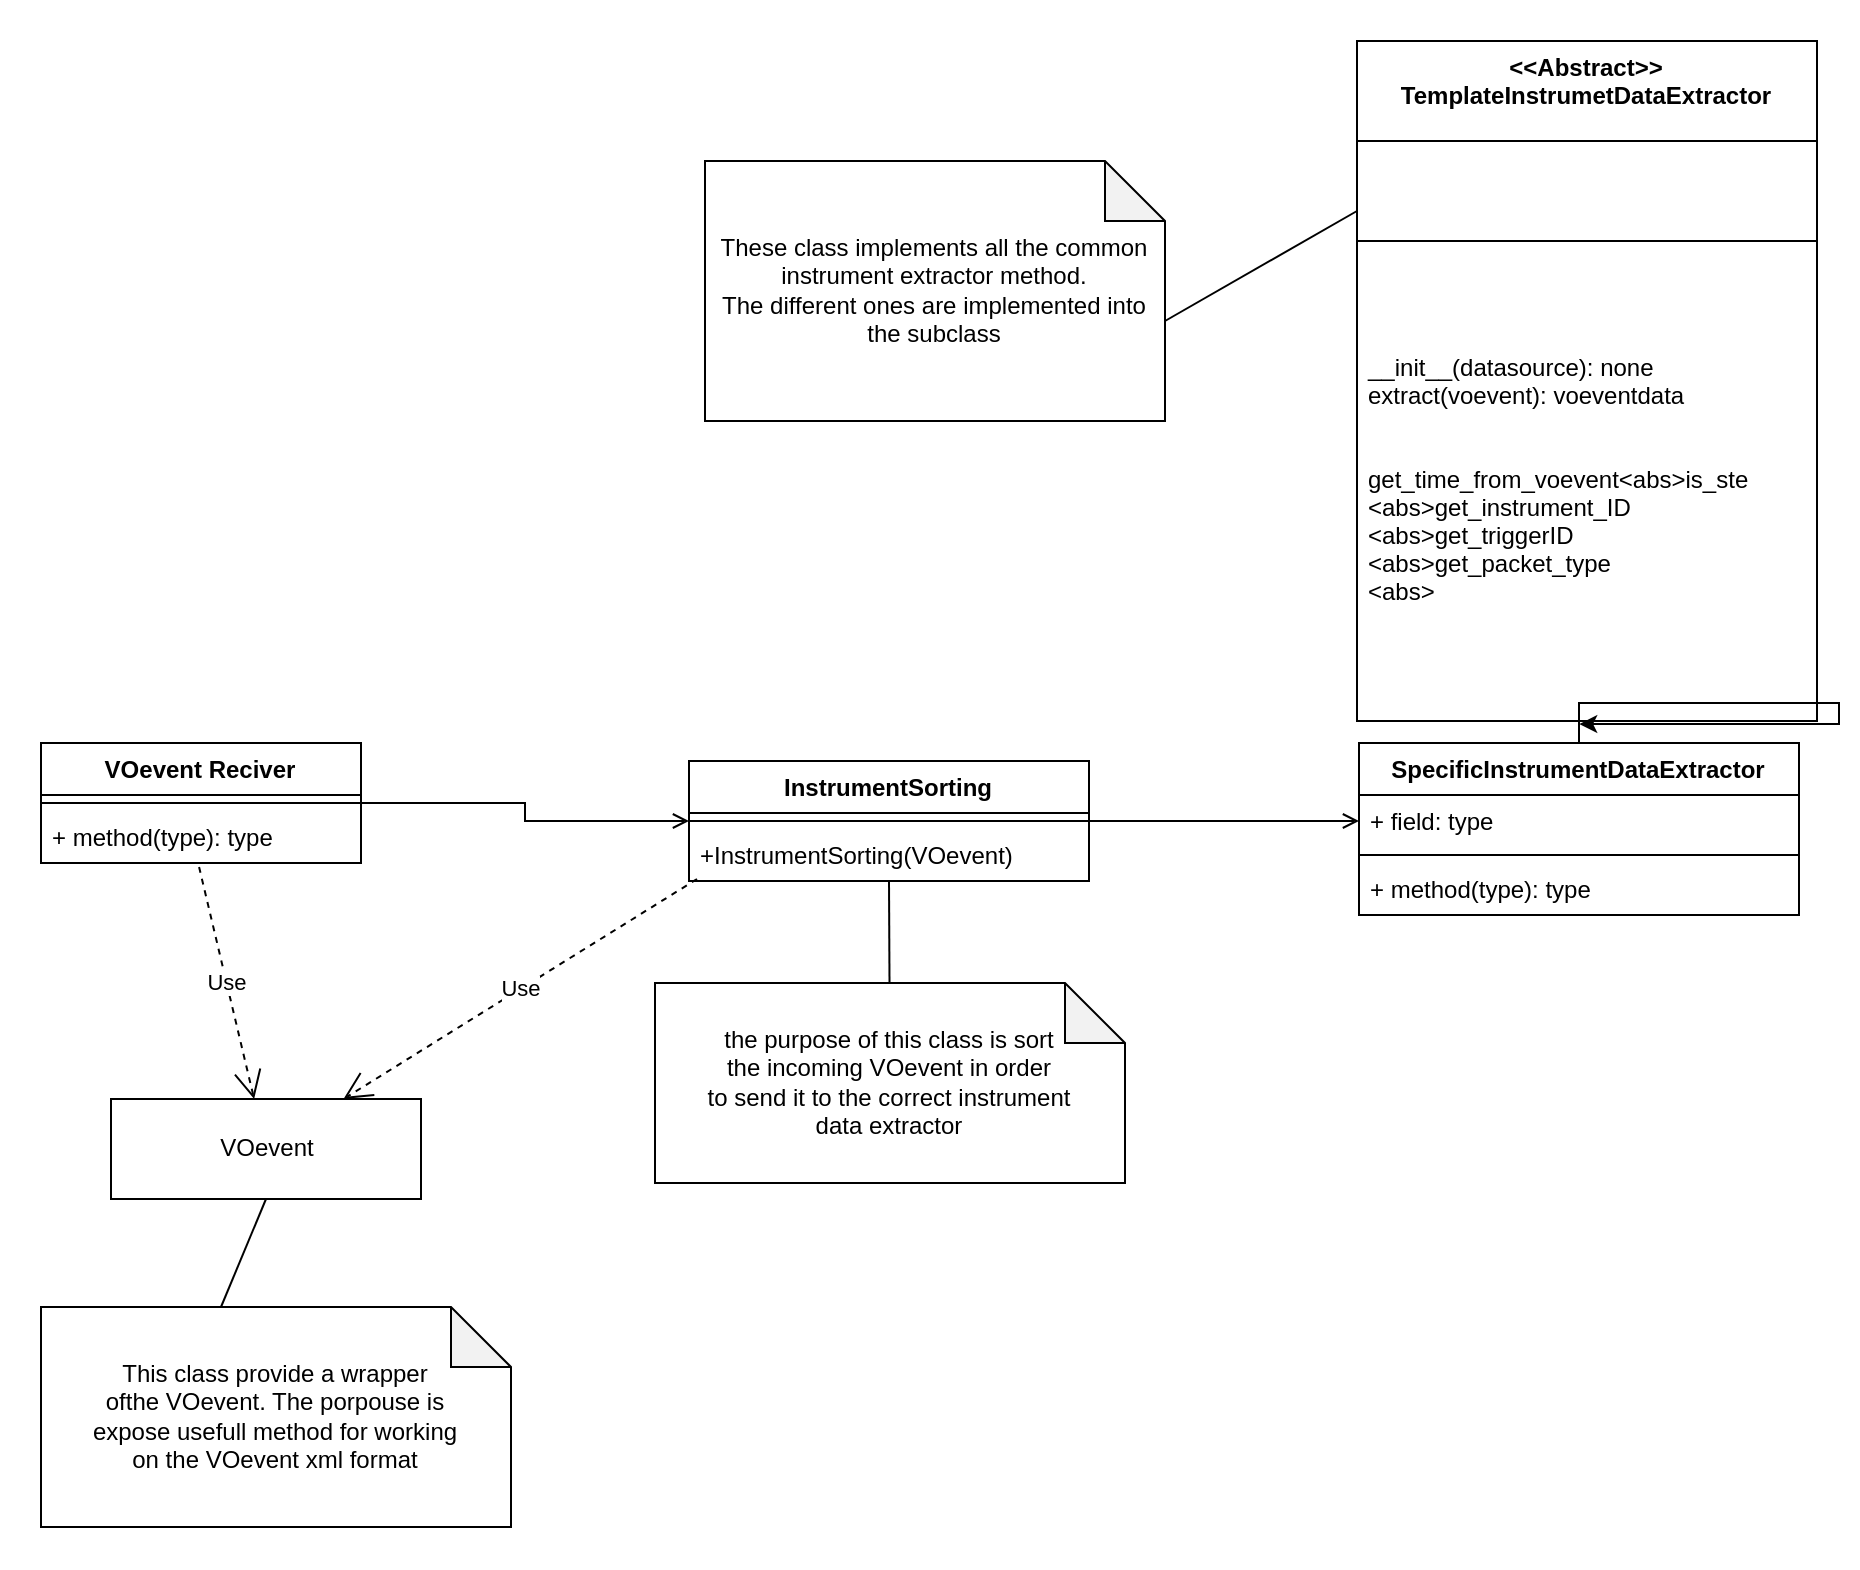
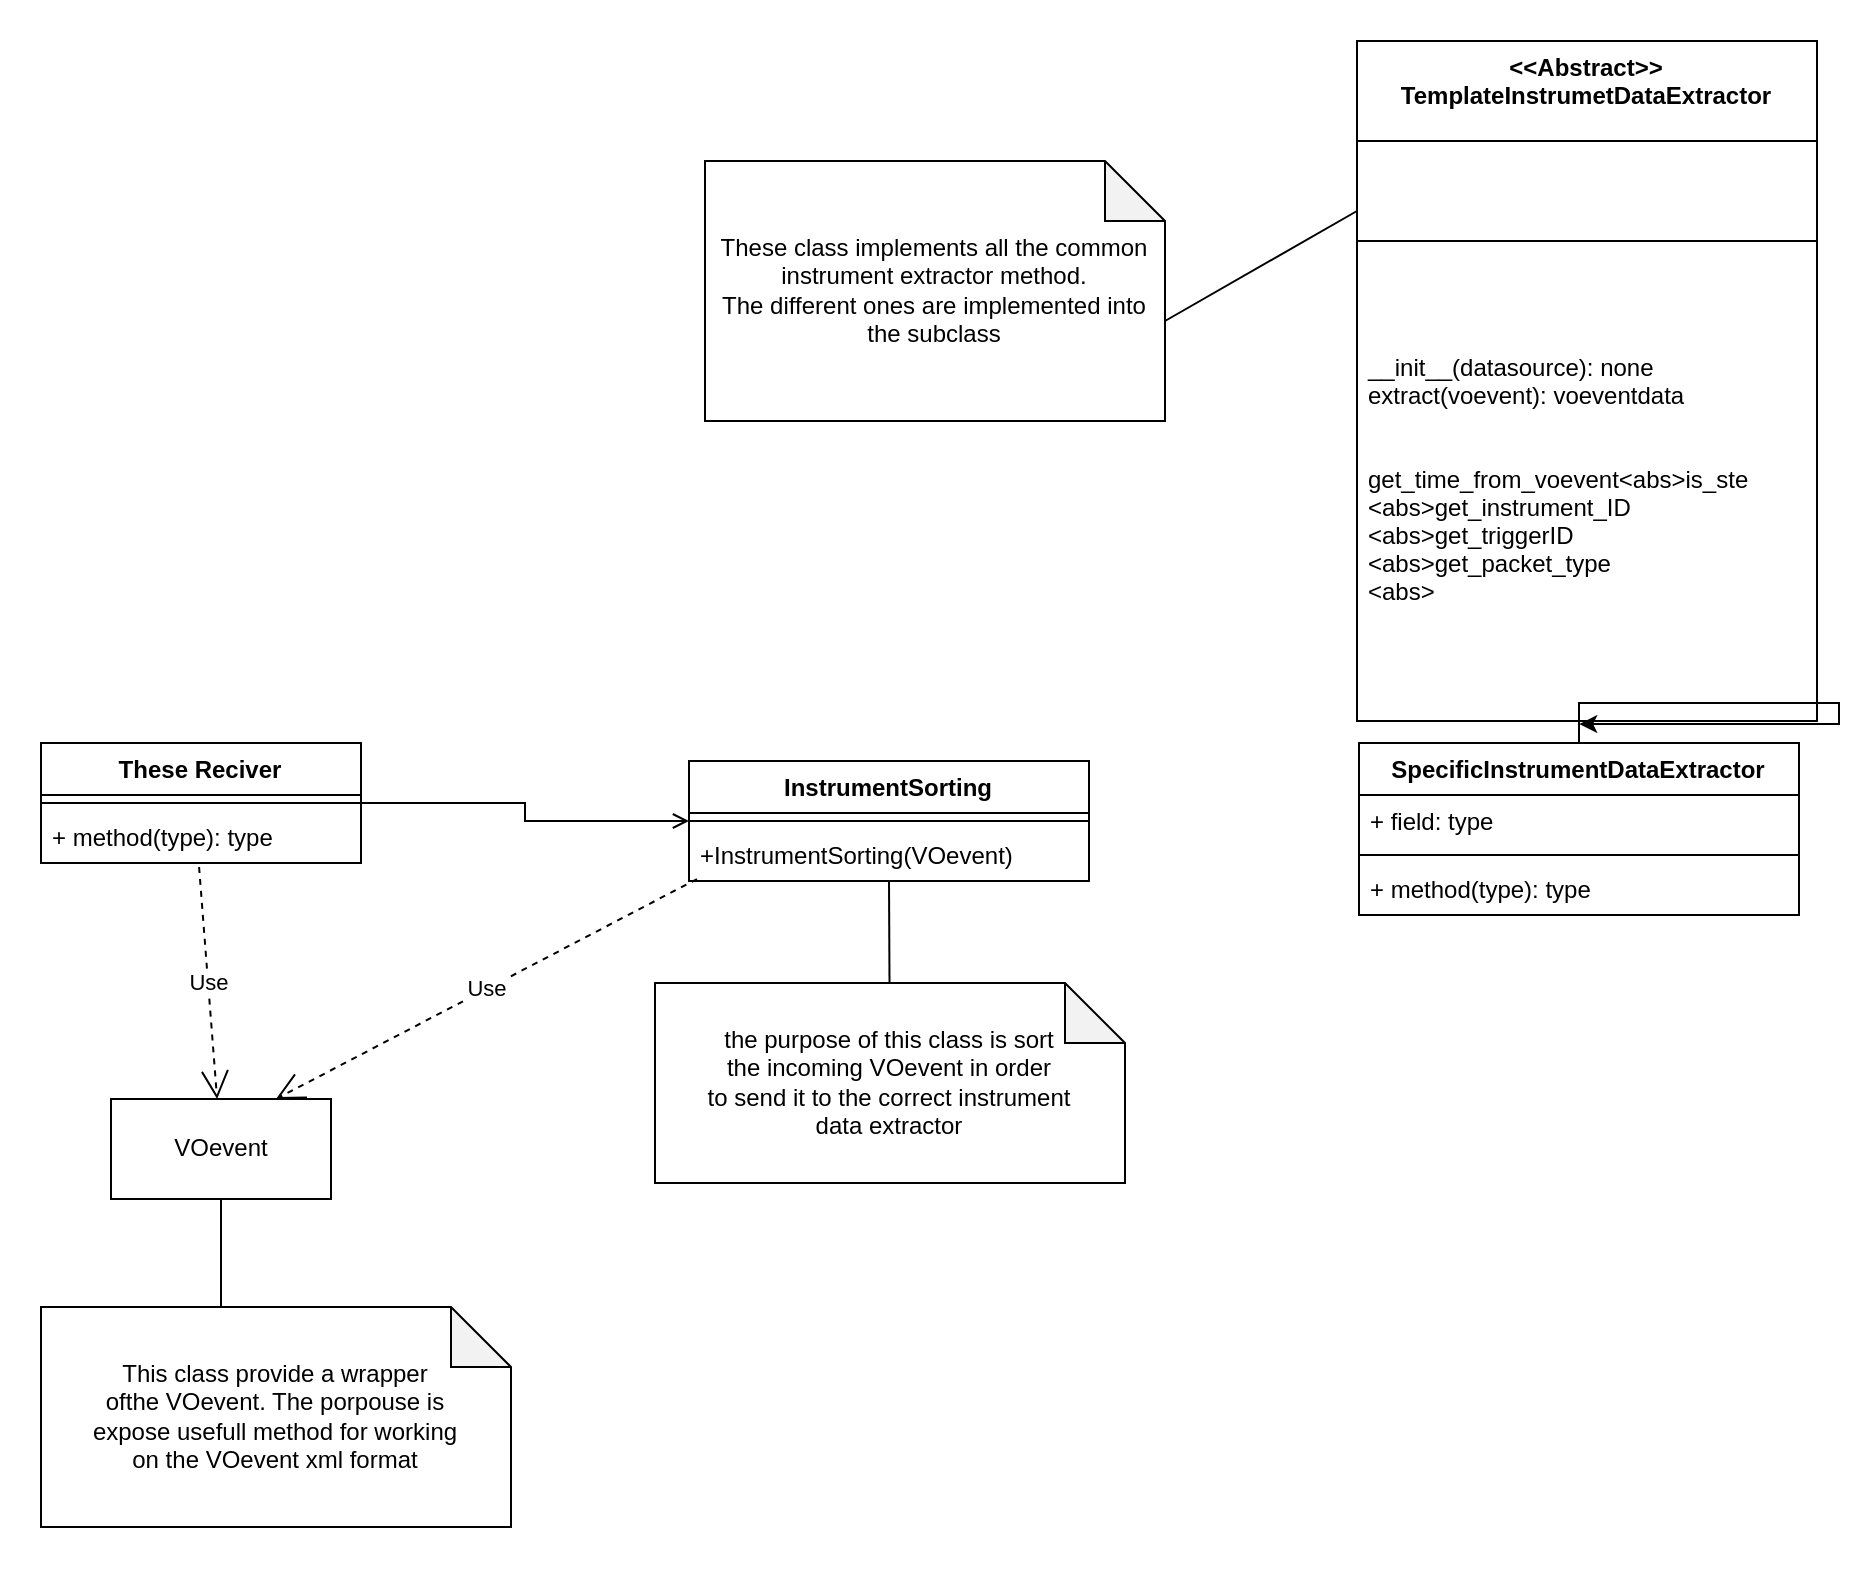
node "VOevent Reciver": label "VOevent Reciver" -> "These Reciver"
edge "InstrumentSorting" -> "+ field: type": removed
node "VOevent": size 310x100 -> 220x100
